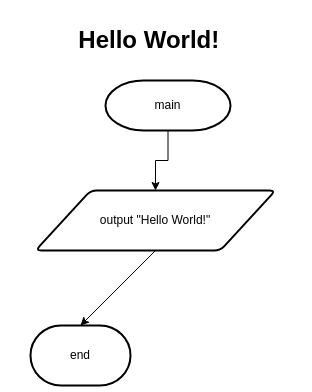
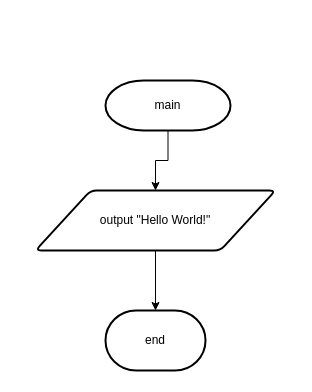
node "Hello World!": removed
node "end": moved (81, 356) -> (156, 341)
